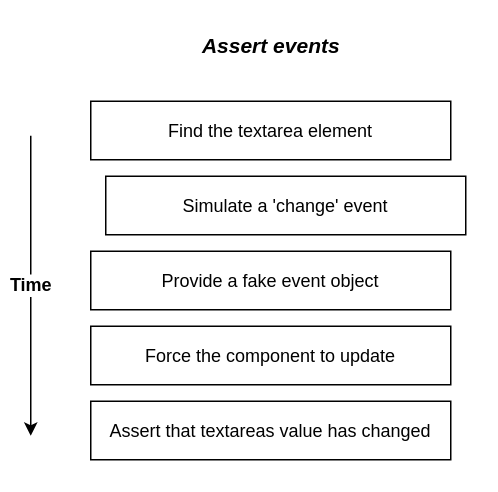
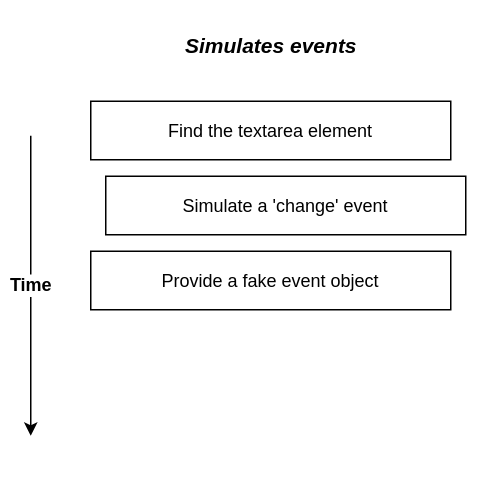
node "Assert events": label "Assert events" -> "Simulates events"
node "Force the component to update": removed
node "Assert that textareas value has changed": removed
